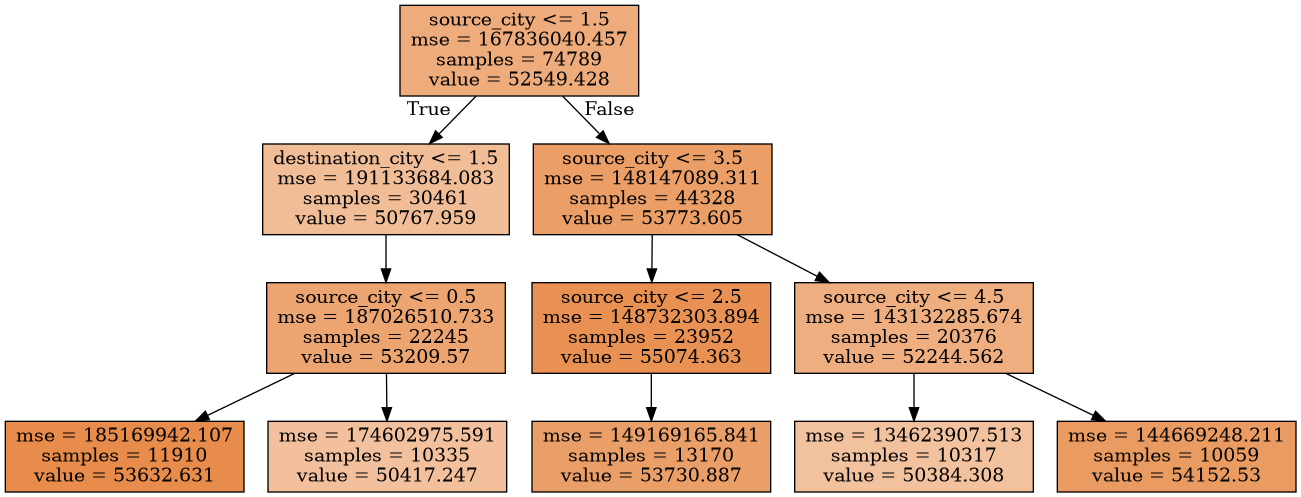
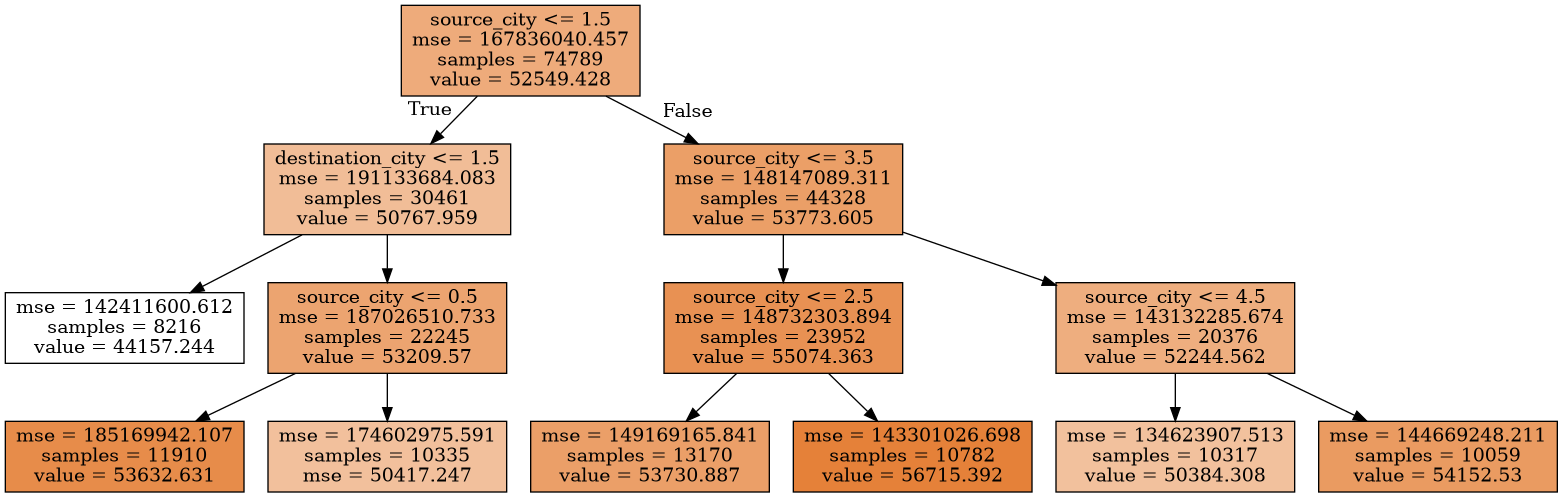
node "mse = 142411600.612 samples = 8216 value = 44157.244": added
node "mse = 174602975.591 samples = 10335 value = 50417.247": label "mse = 174602975.591 samples = 10335 value = 50417.247" -> "mse = 174602975.591 samples = 10335 mse = 50417.247"
node "mse = 143301026.698 samples = 10782 value = 56715.392": added
